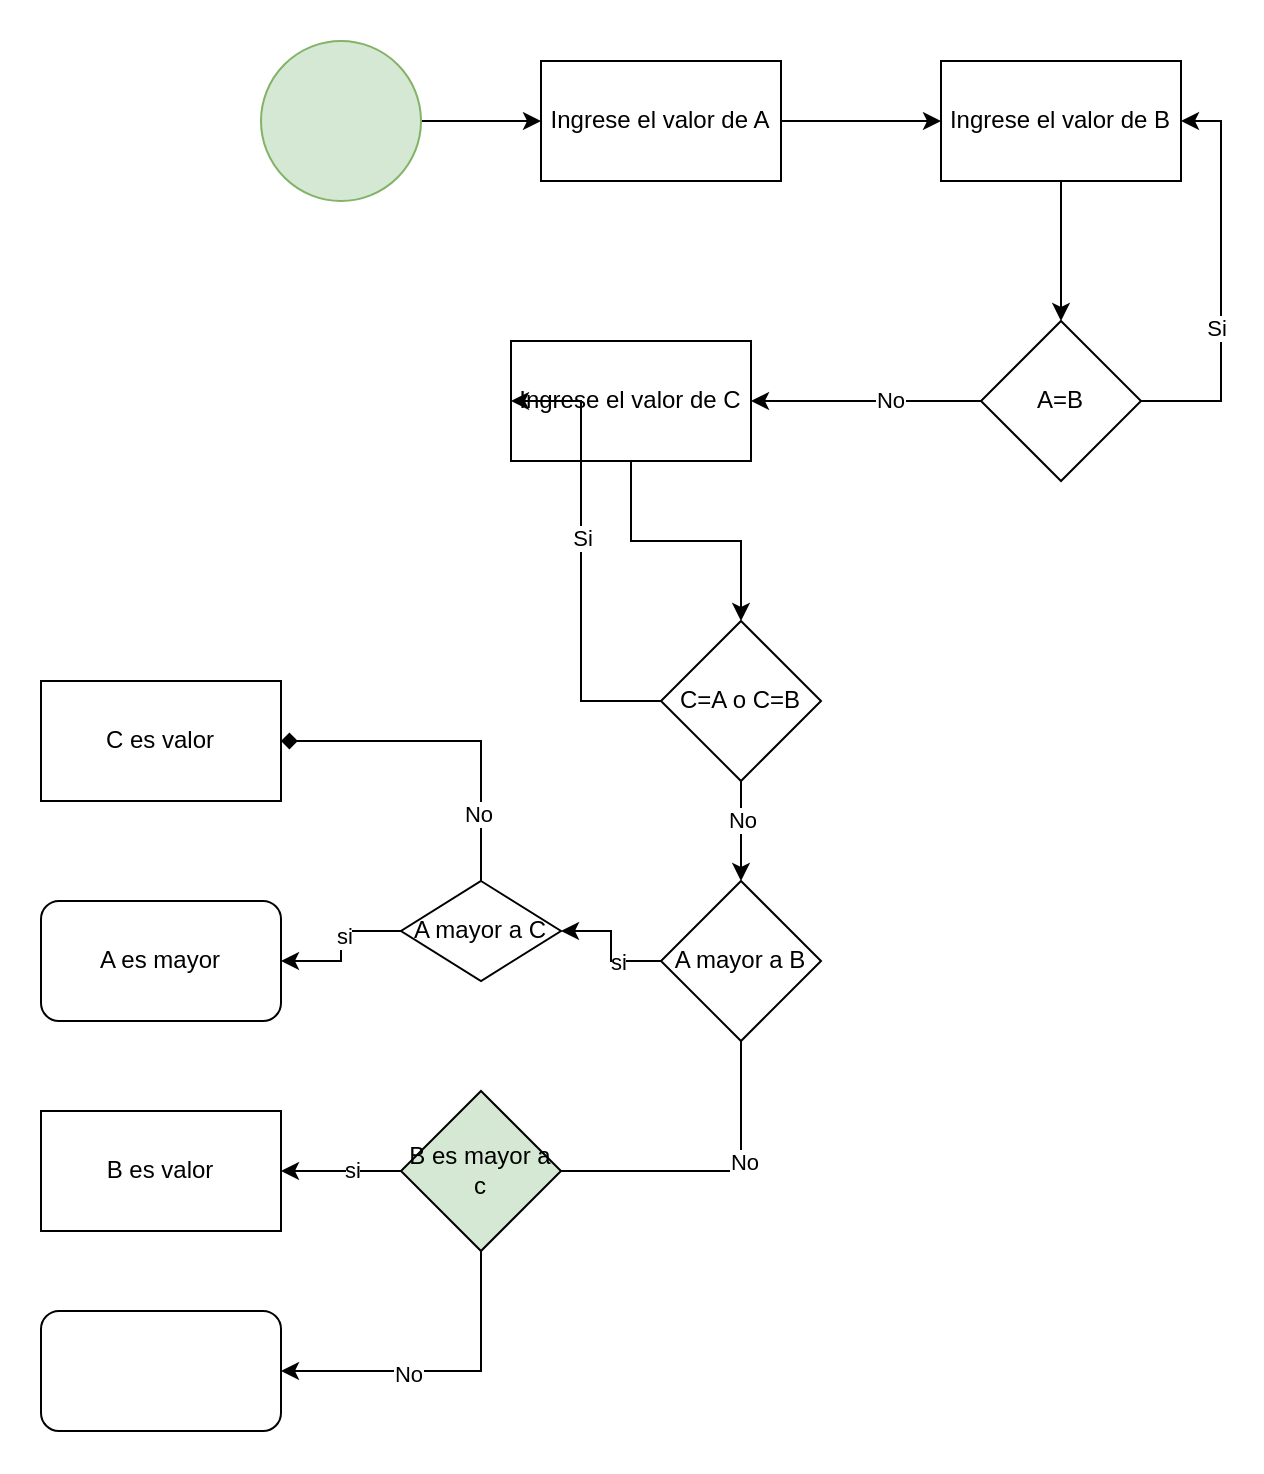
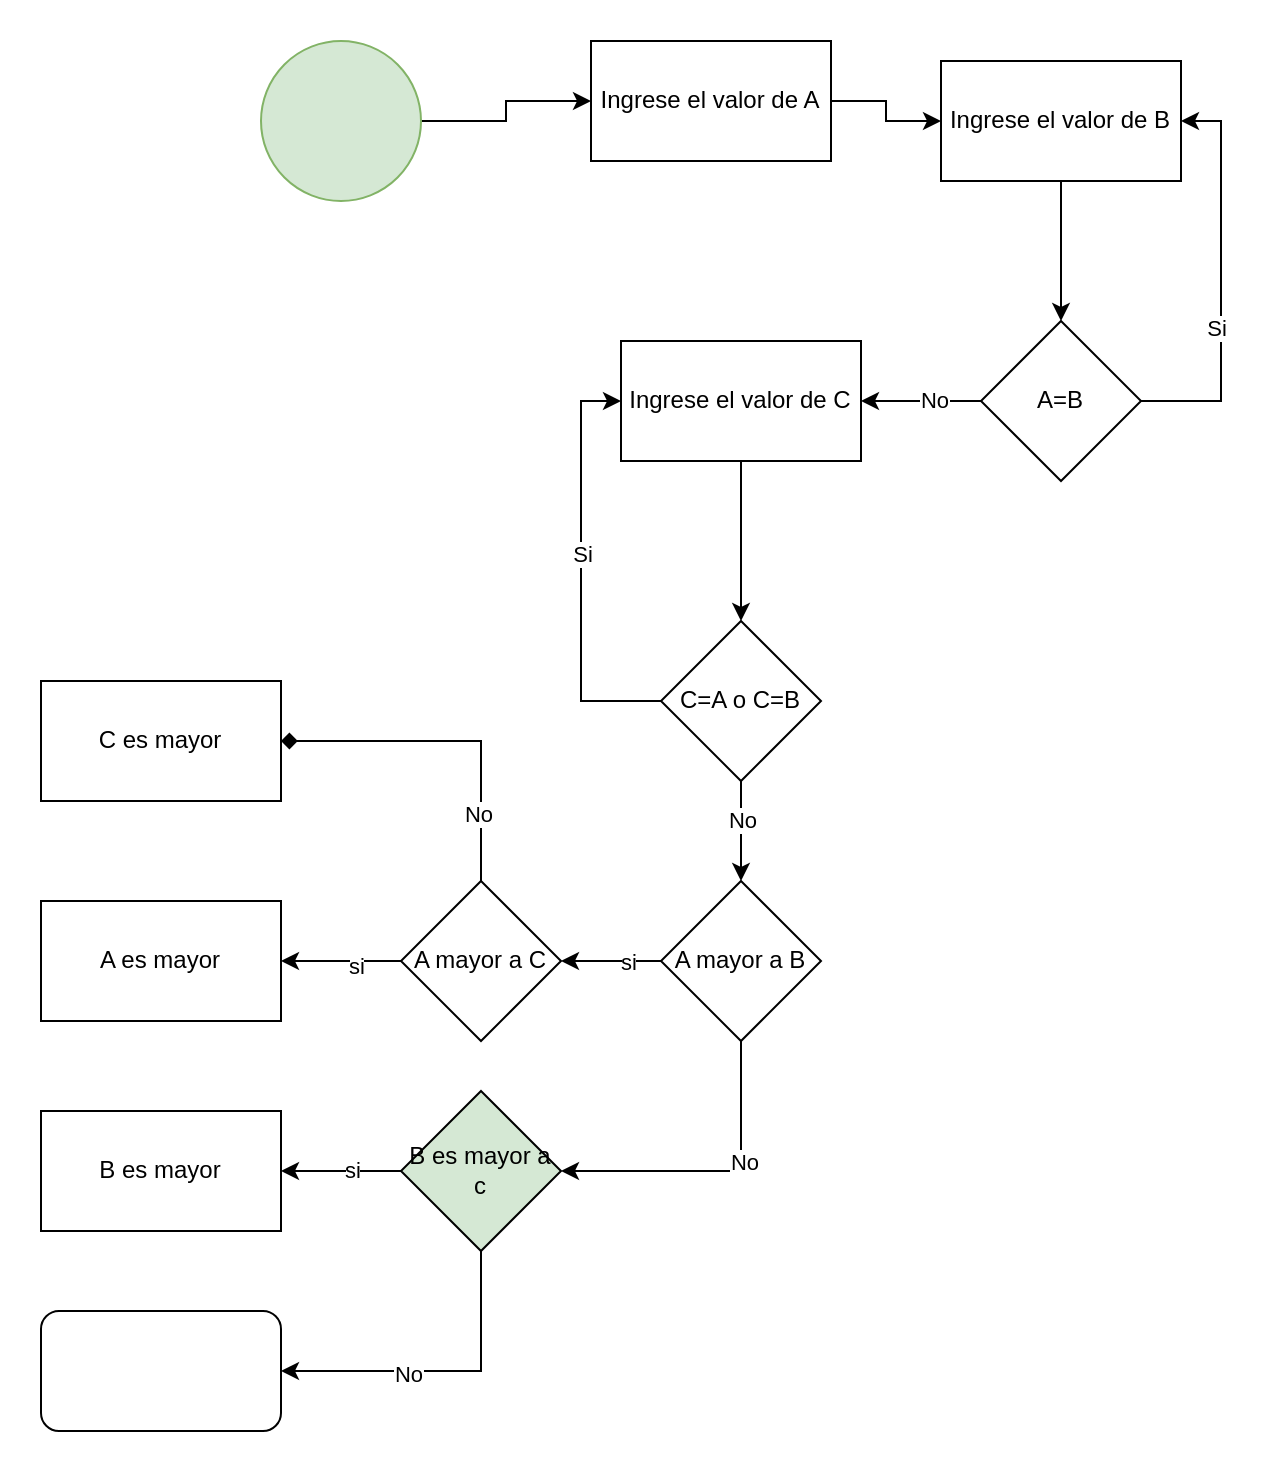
node "Ingrese el valor de A": moved (661, 121) -> (711, 101)
node "Ingrese el valor de C": moved (631, 401) -> (741, 401)
node "C es valor": label "C es valor" -> "C es mayor"
node "A mayor a C": size 160x100 -> 160x160
node "A es mayor": shape rounded rectangle -> rectangle
node "B es valor": label "B es valor" -> "B es mayor"
edge "A mayor a B" -- "B es mayor a c": arrowhead none -> classic
